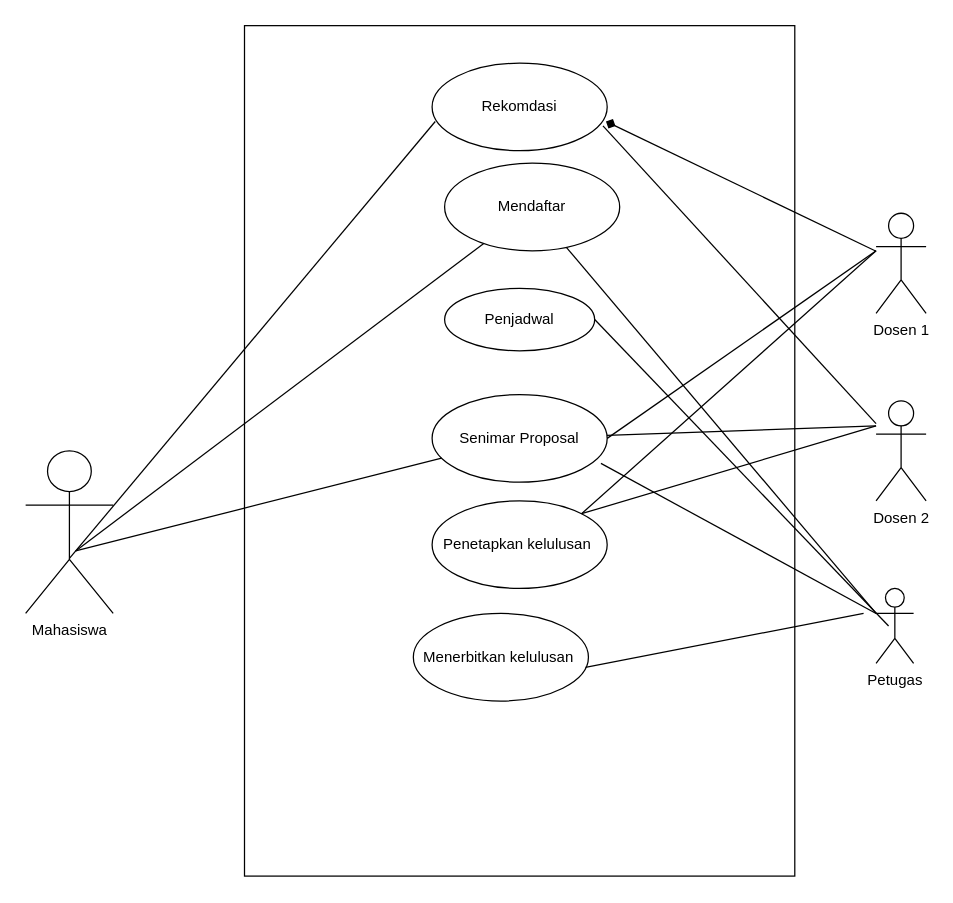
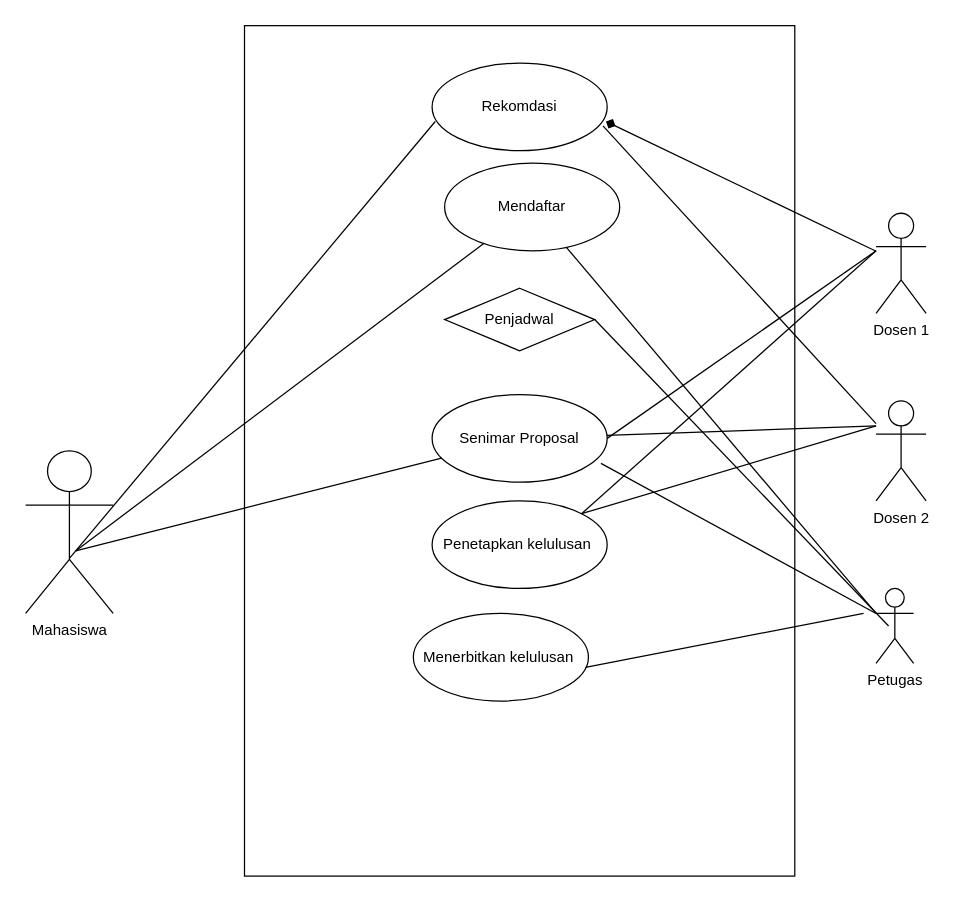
node "Penjadwal": shape ellipse -> diamond
